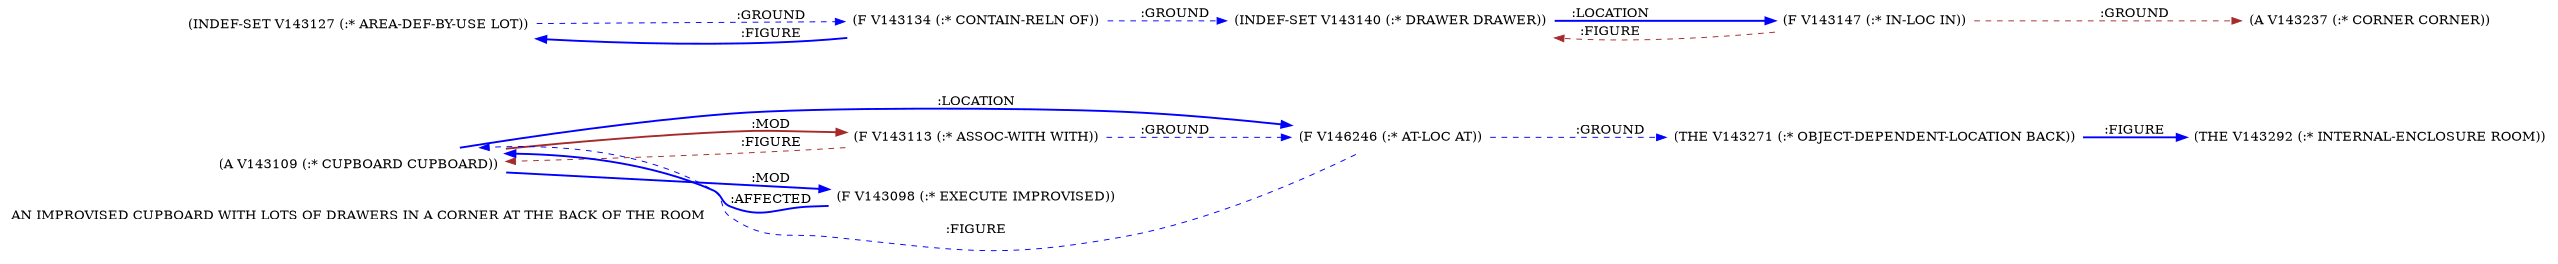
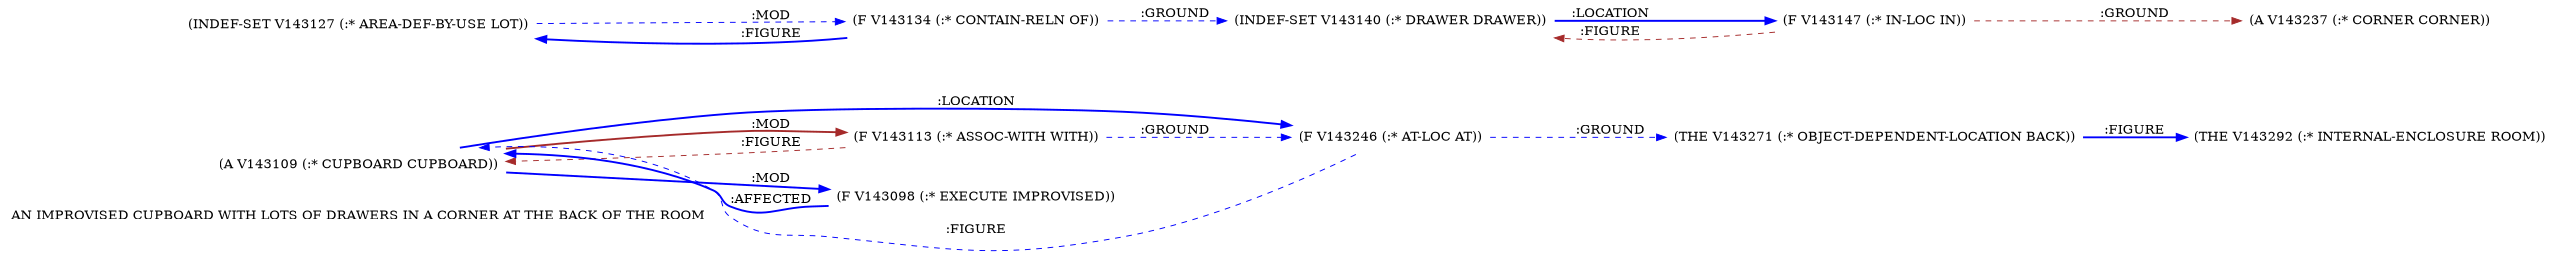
edge "(INDEF-SET V143127 (:* AREA-DEF-BY-USE LOT))" -> "(F V143134 (:* CONTAIN-RELN OF))": label ":GROUND" -> ":MOD"
node "(F V146246 (:* AT-LOC AT))": label "(F V146246 (:* AT-LOC AT))" -> "(F V143246 (:* AT-LOC AT))"
